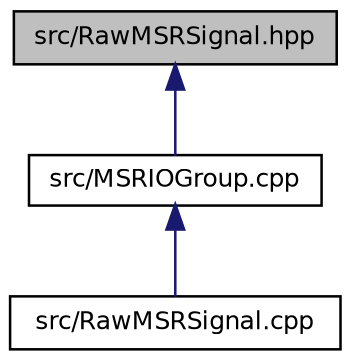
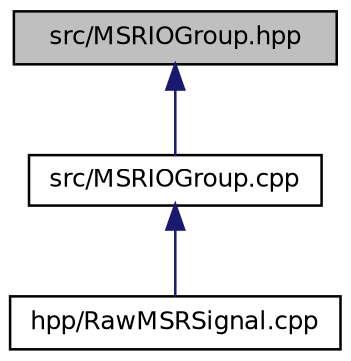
node "src/RawMSRSignal.hpp": label "src/RawMSRSignal.hpp" -> "src/MSRIOGroup.hpp"
node "src/RawMSRSignal.cpp": label "src/RawMSRSignal.cpp" -> "hpp/RawMSRSignal.cpp"
